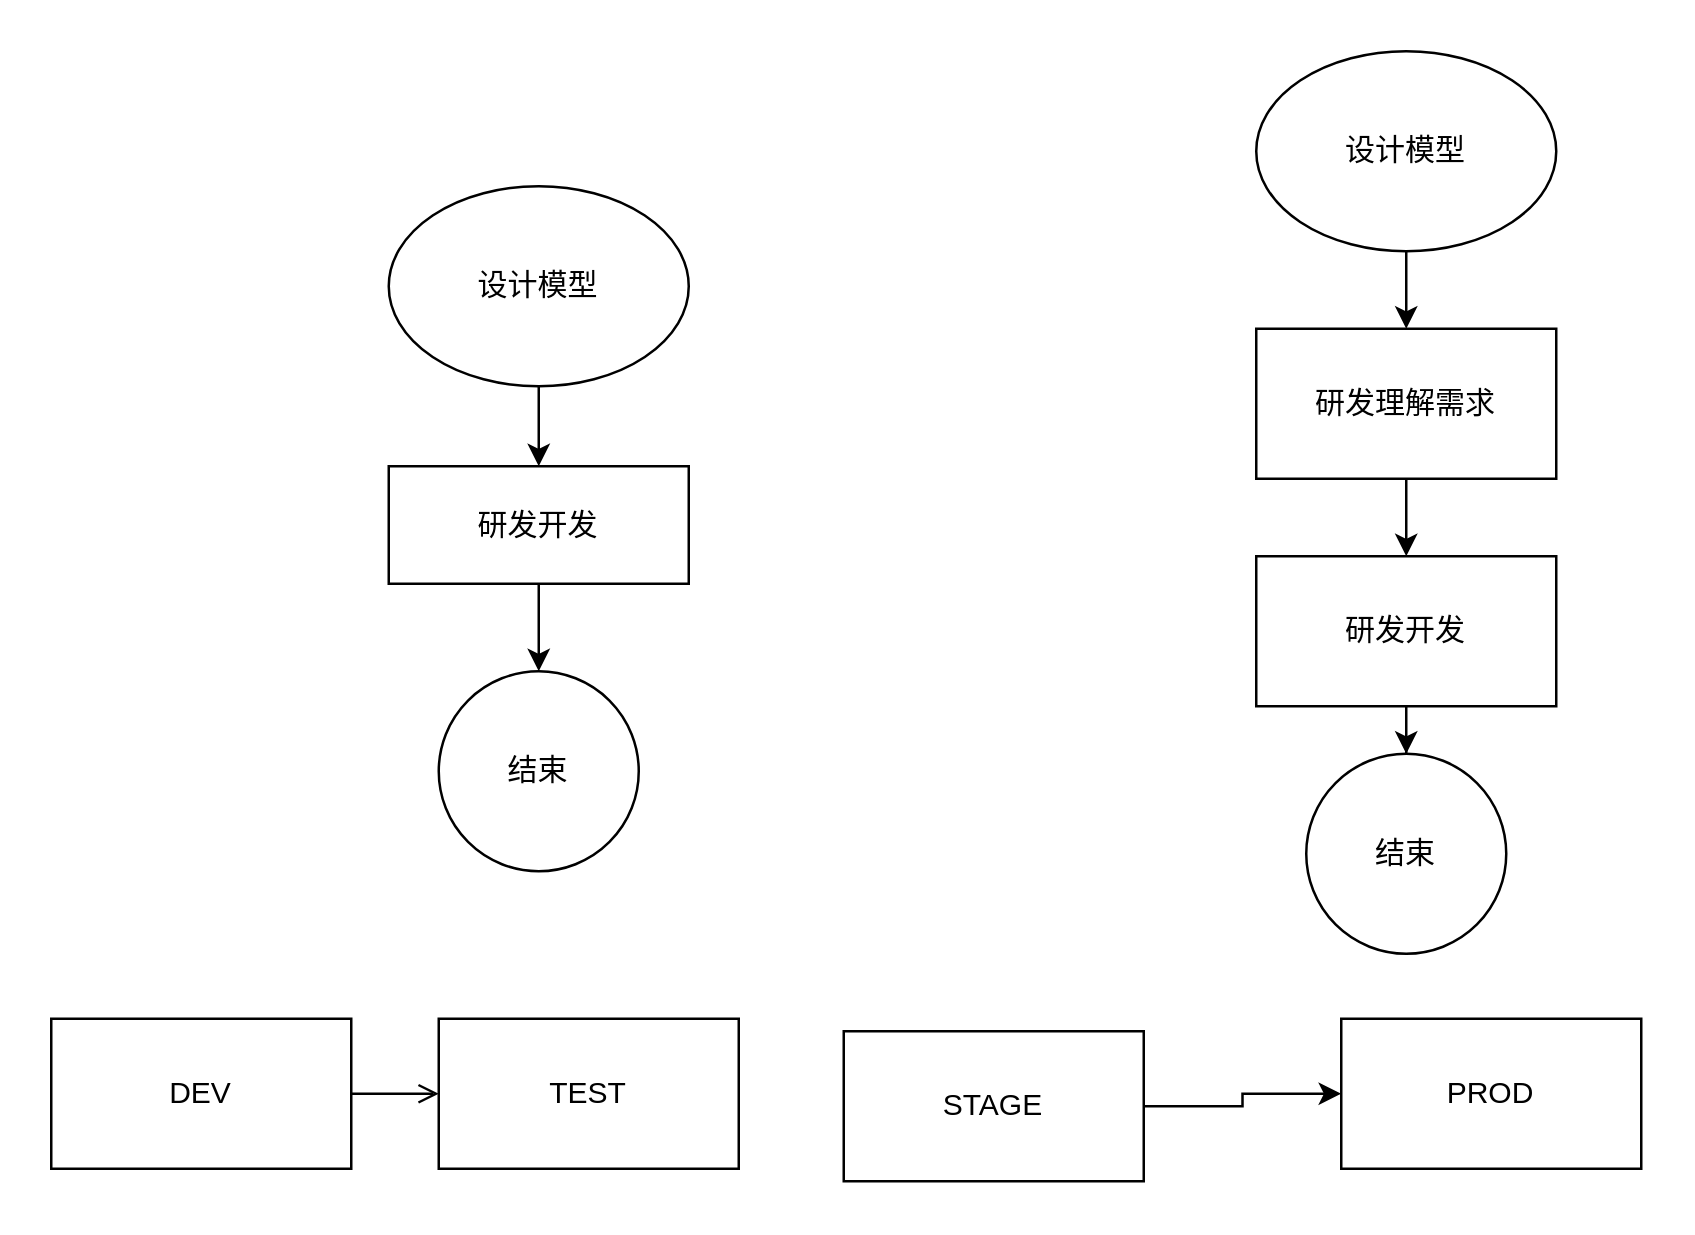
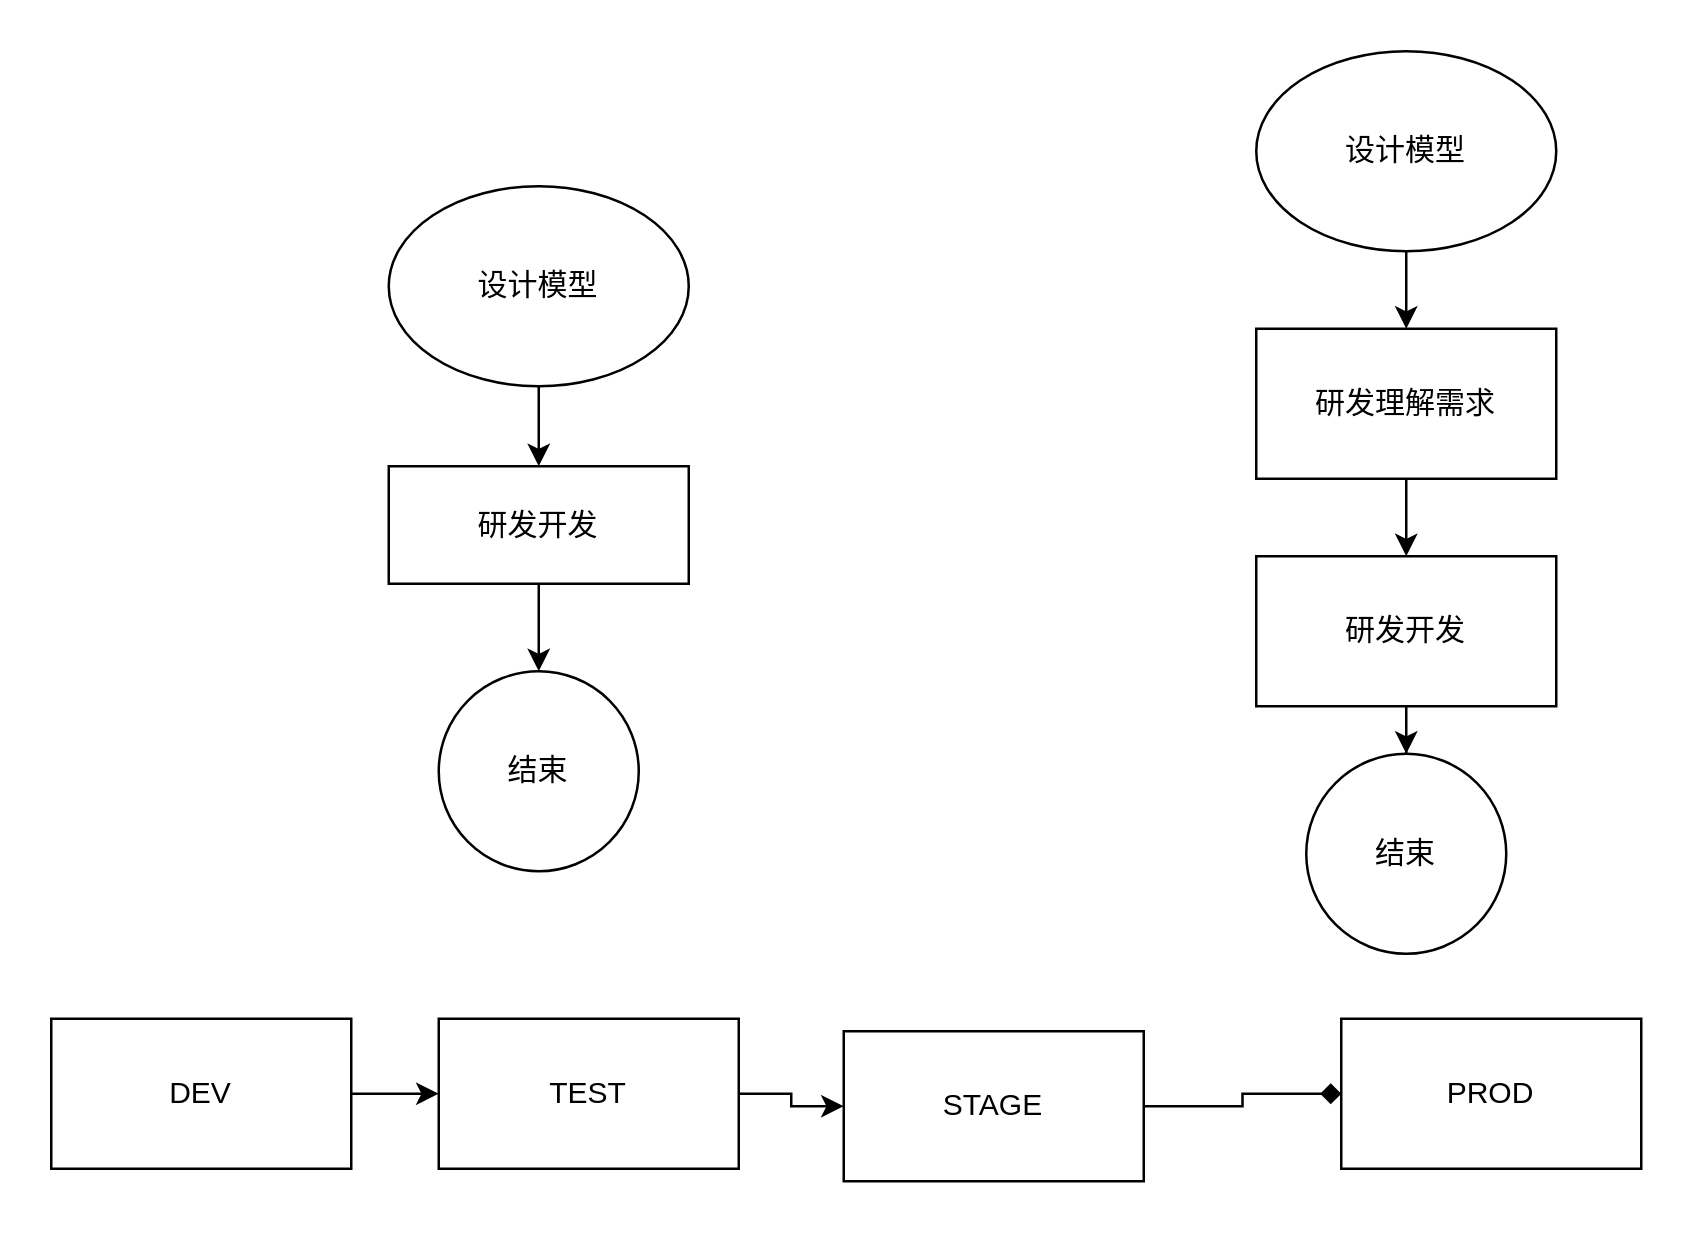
edge "DEV" -> "TEST": arrowhead open -> classic
edge "TEST" -> "STAGE": added
edge "STAGE" -> "PROD": arrowhead classic -> diamond
